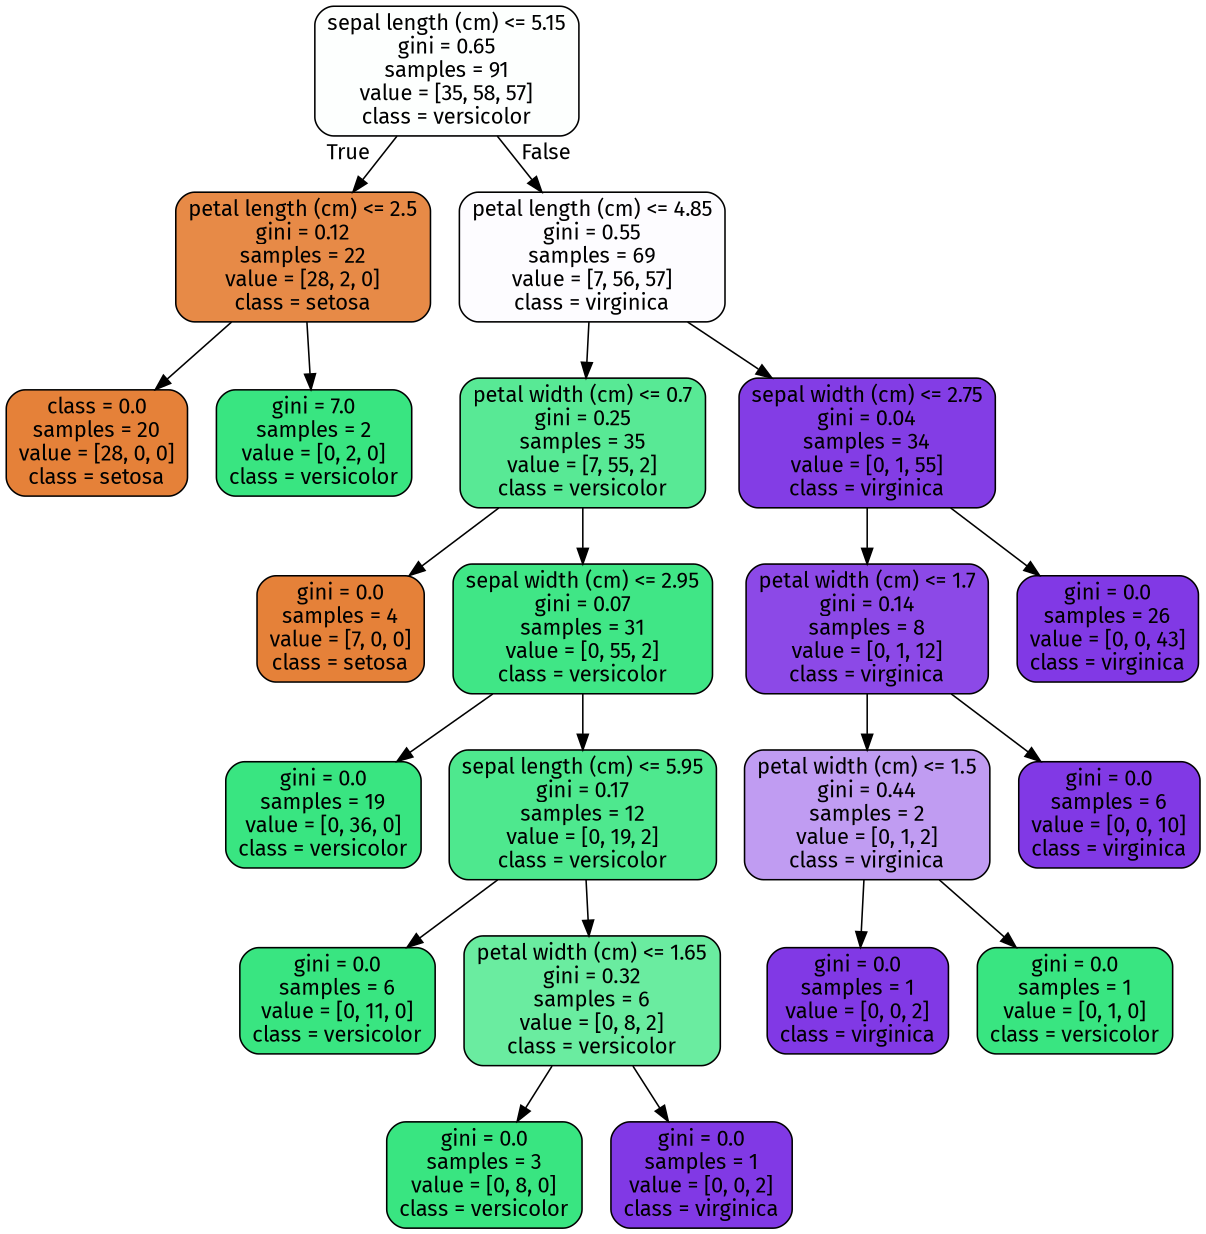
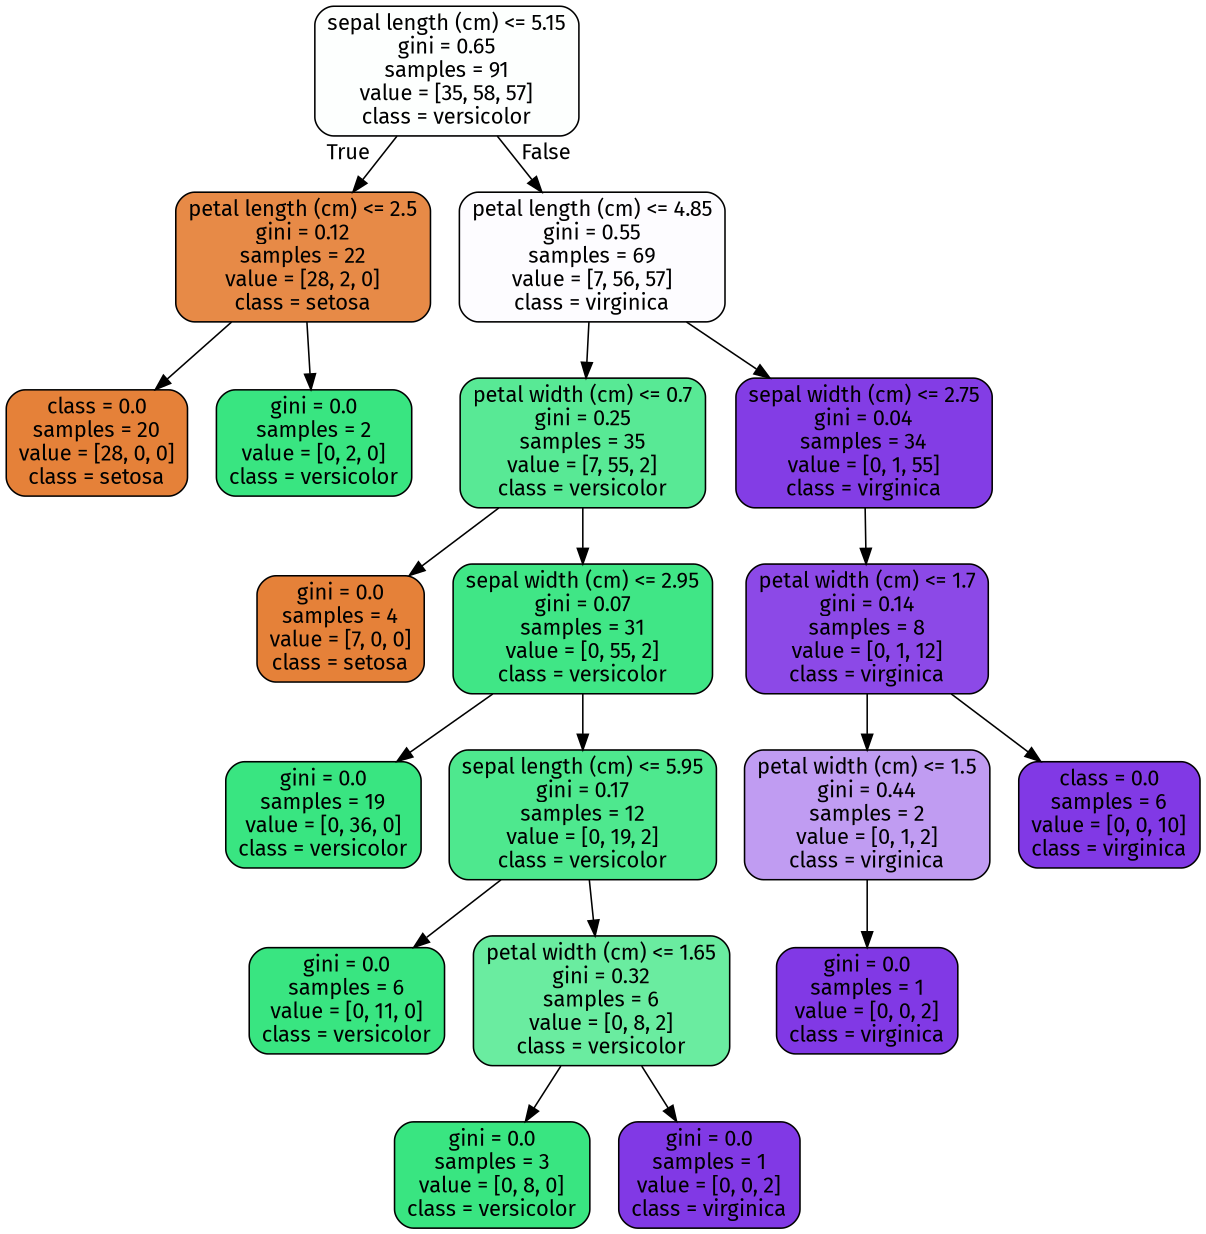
node "gini = 7.0 samples = 2 value = [0, 2, 0] class = versicolor": label "gini = 7.0 samples = 2 value = [0, 2, 0] class = versicolor" -> "gini = 0.0 samples = 2 value = [0, 2, 0] class = versicolor"
node "gini = 0.0 samples = 26 value = [0, 0, 43] class = virginica": removed
node "gini = 0.0 samples = 6 value = [0, 0, 10] class = virginica": label "gini = 0.0 samples = 6 value = [0, 0, 10] class = virginica" -> "class = 0.0 samples = 6 value = [0, 0, 10] class = virginica"
node "gini = 0.0 samples = 1 value = [0, 1, 0] class = versicolor": removed
